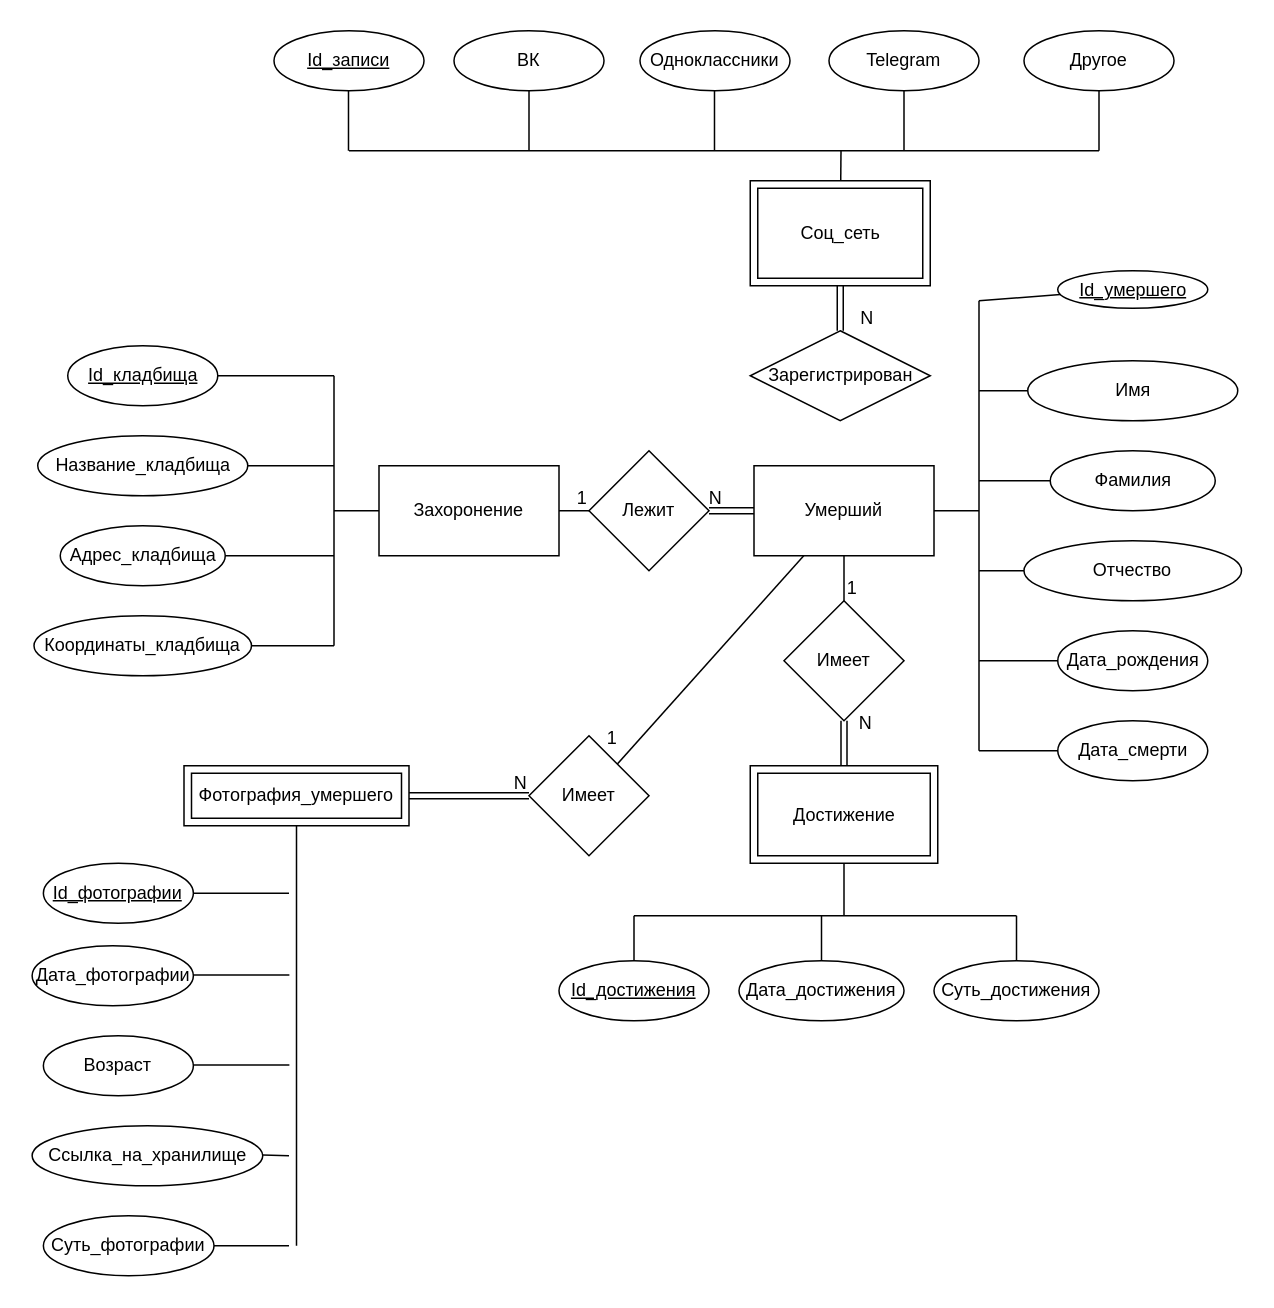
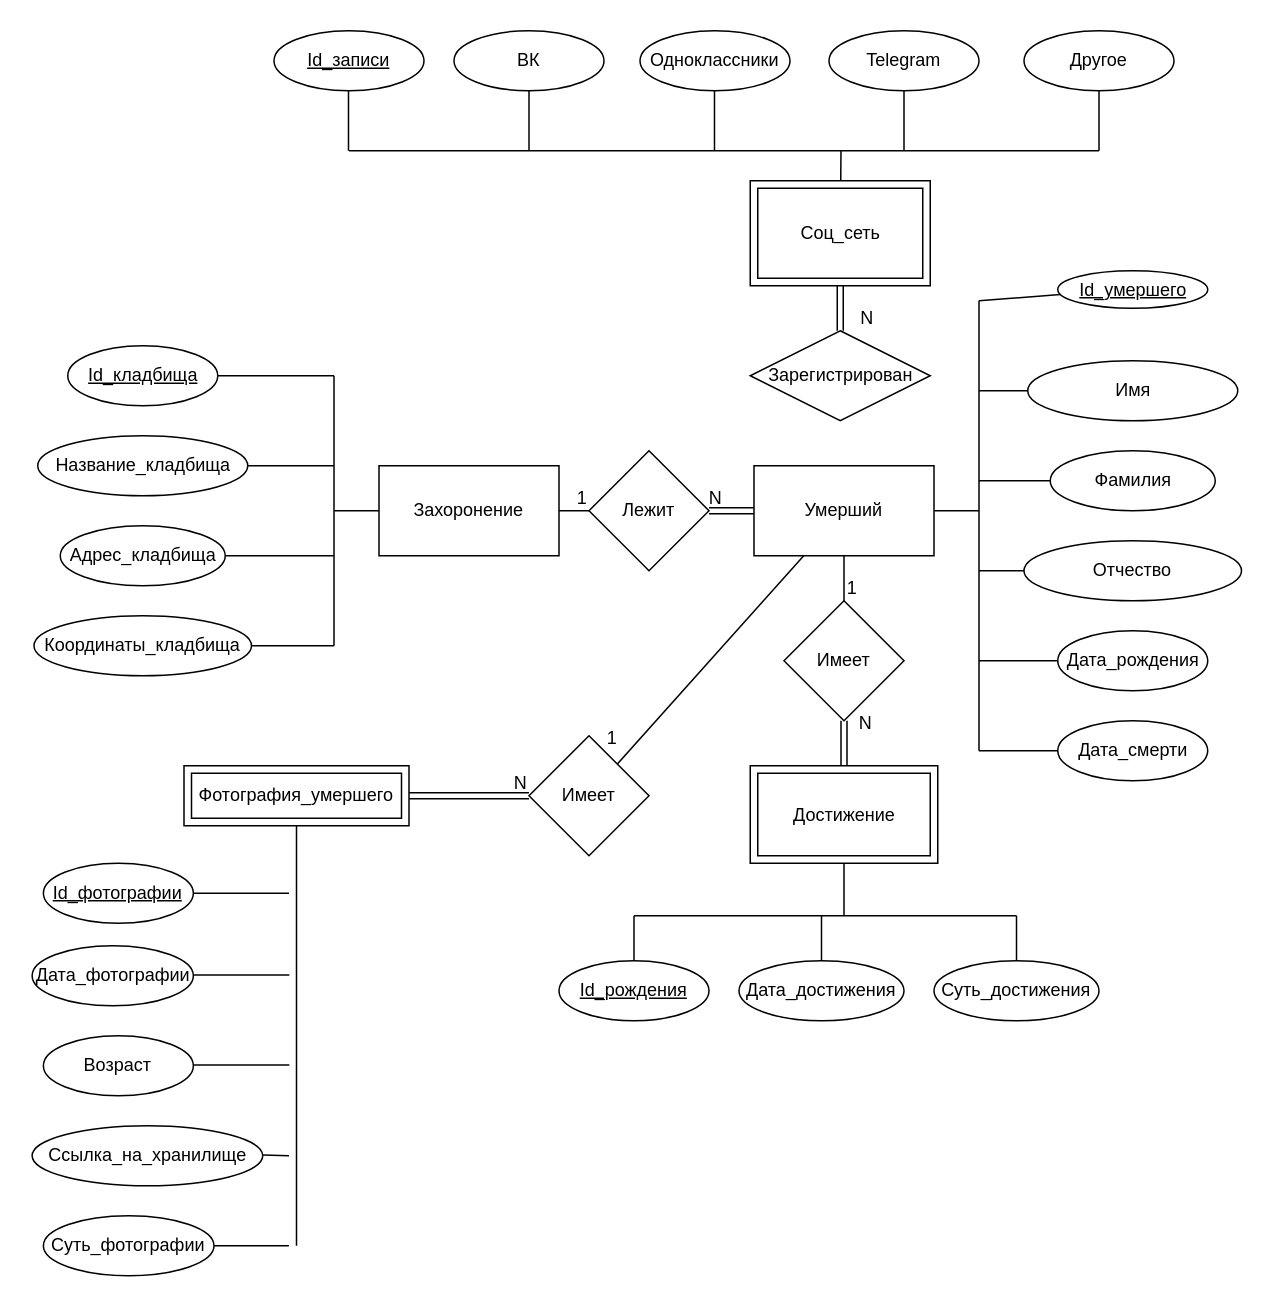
node "Id_достижения": label "Id_достижения" -> "Id_рождения"
